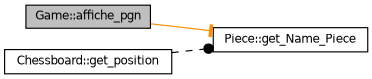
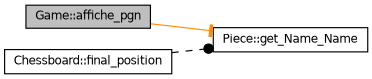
node "Piece::get_Name_Piece": label "Piece::get_Name_Piece" -> "Piece::get_Name_Name"
node "Chessboard::get_position": label "Chessboard::get_position" -> "Chessboard::final_position"
